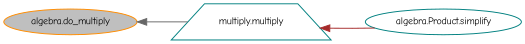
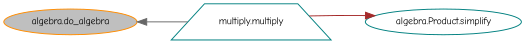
node "algebra.do_multiply": label "algebra.do_multiply" -> "algebra.do_algebra"
edge "algebra.Product.simplify" -> "multiply.multiply": reversed
